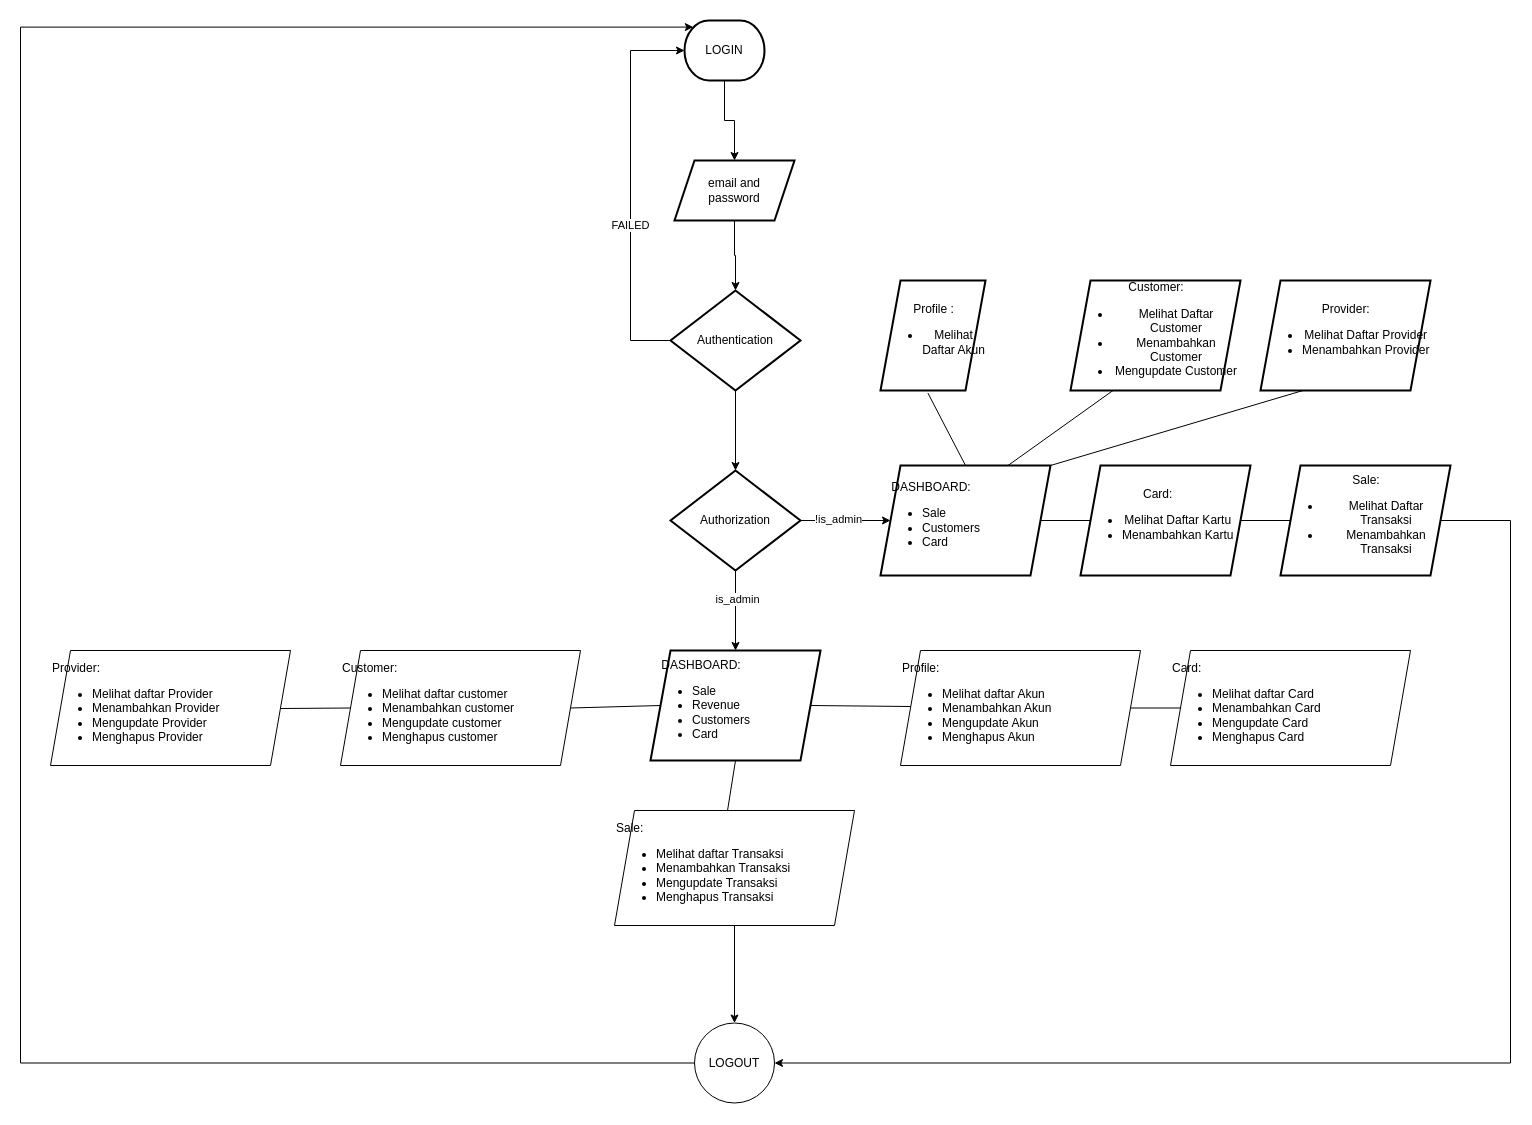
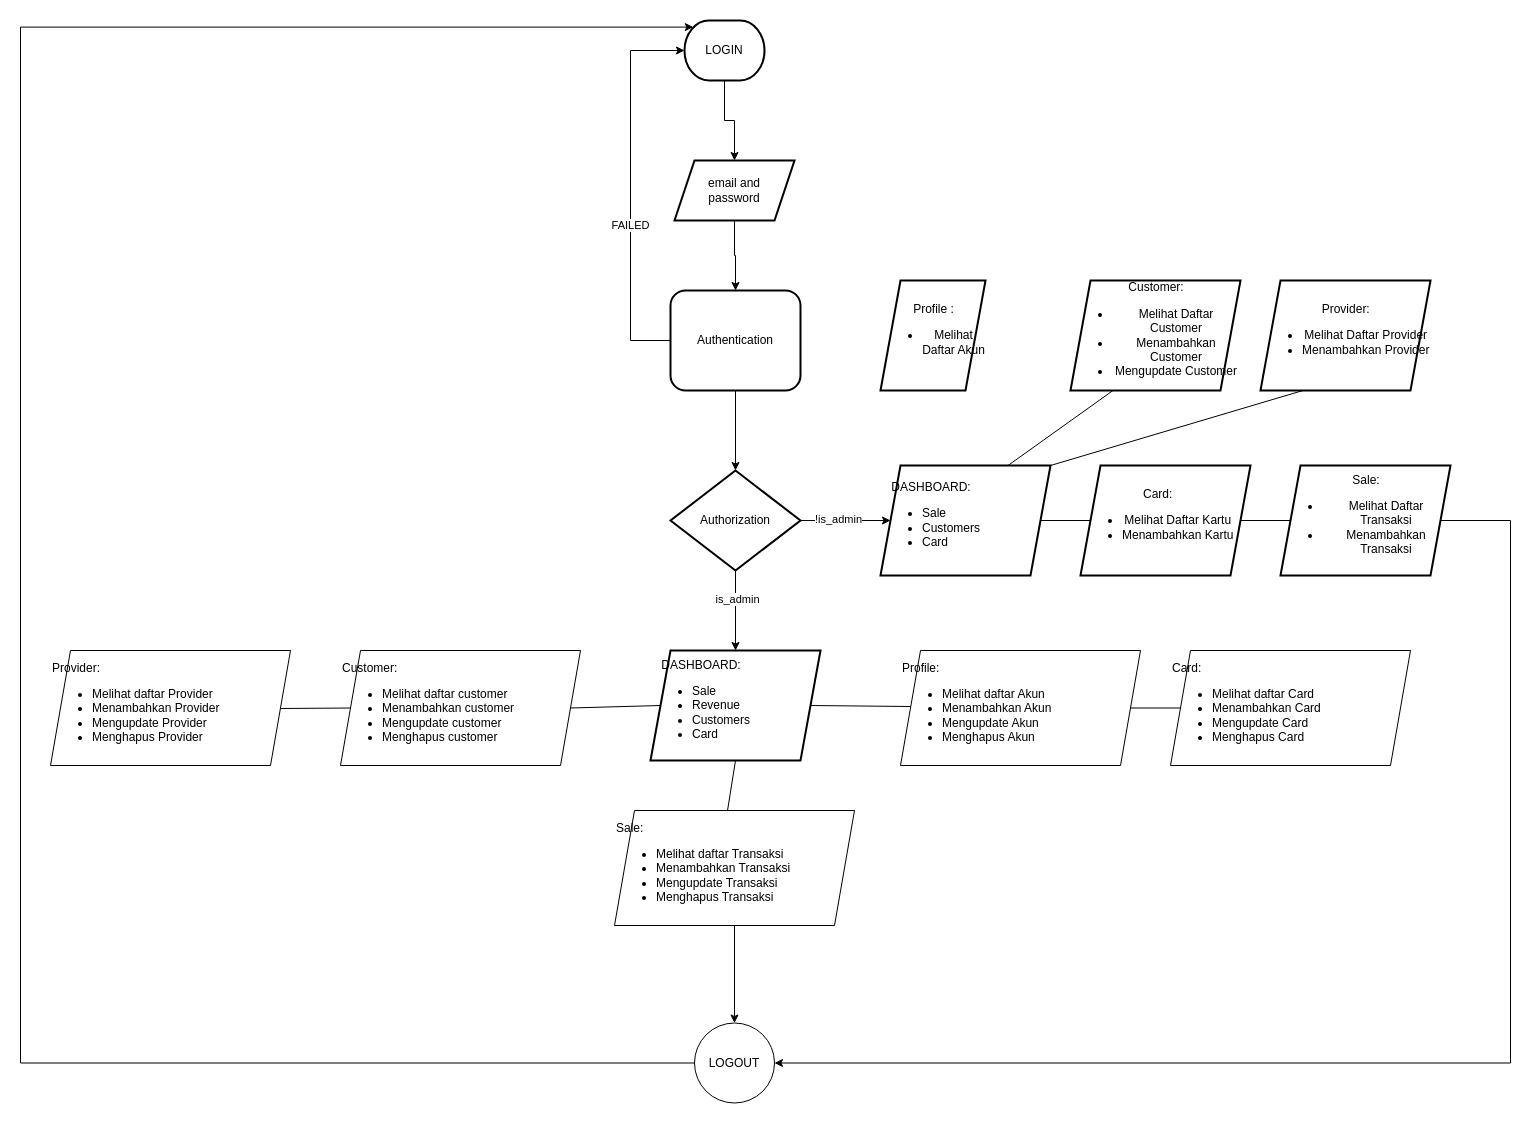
node "Authentication": shape diamond -> rounded rectangle
edge "Profile : Melihat Daftar Akun" -- "DASHBOARD: Sale Customers Card": removed
